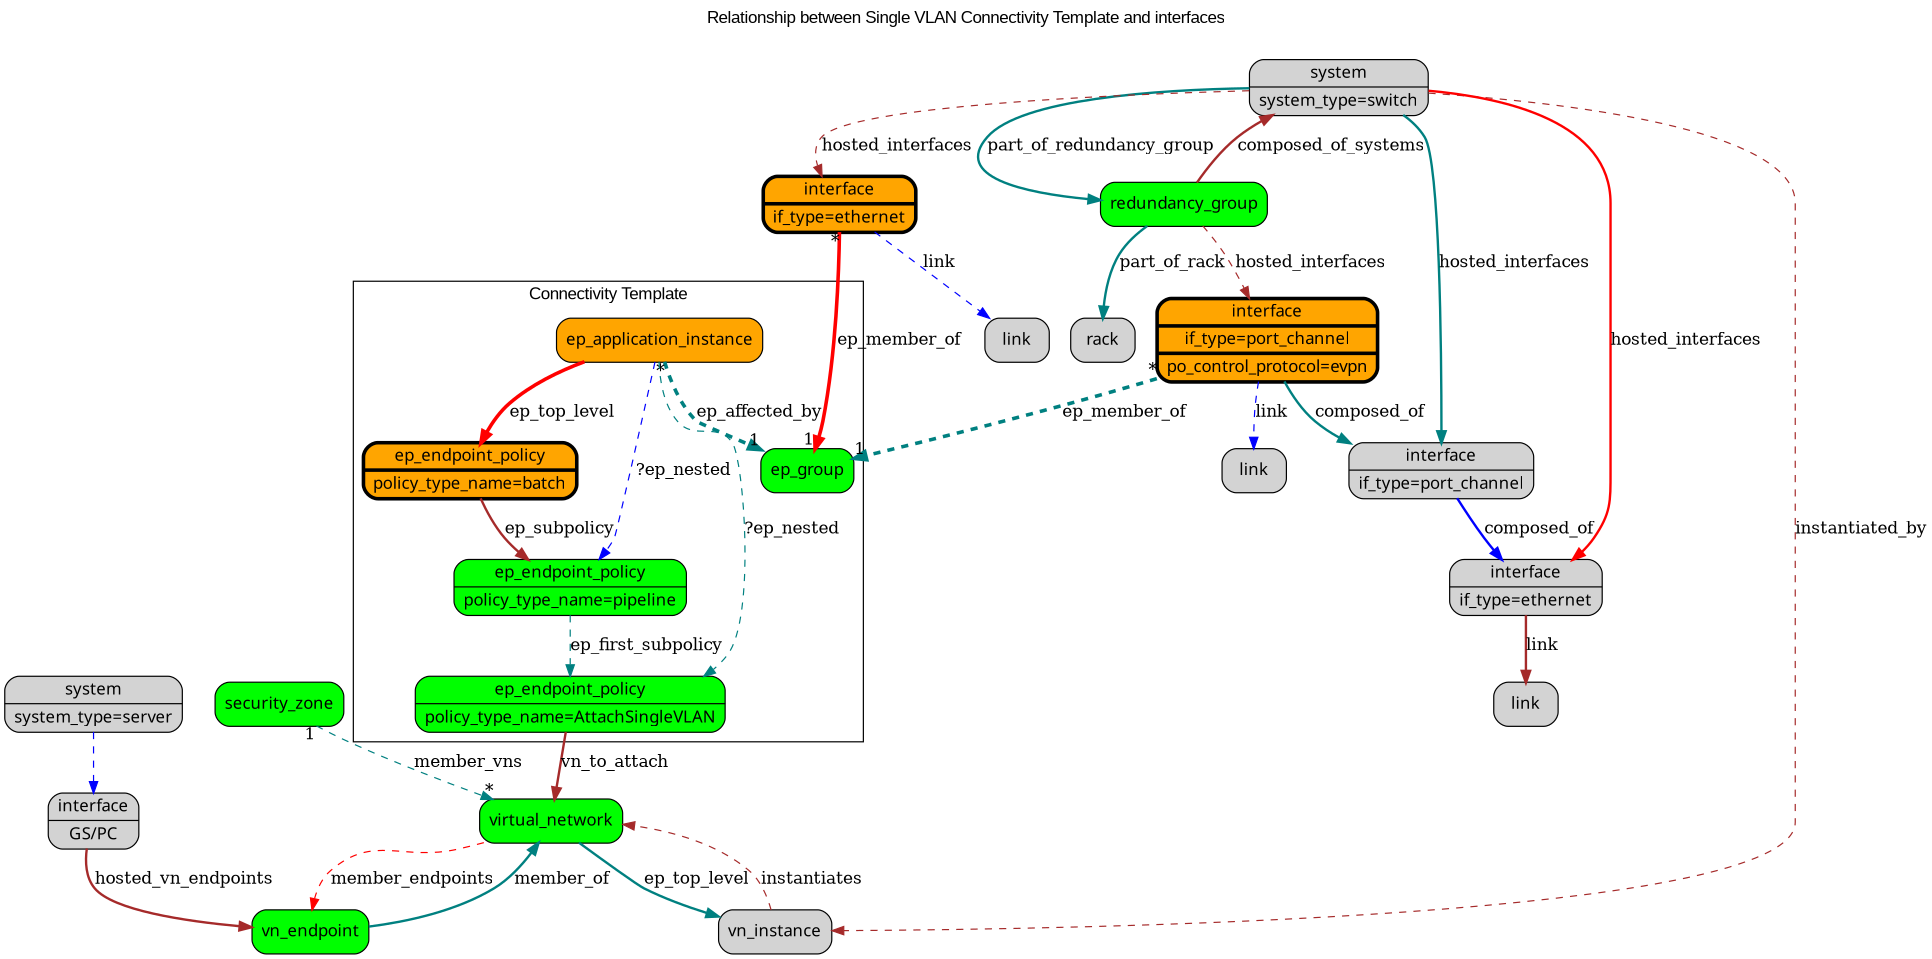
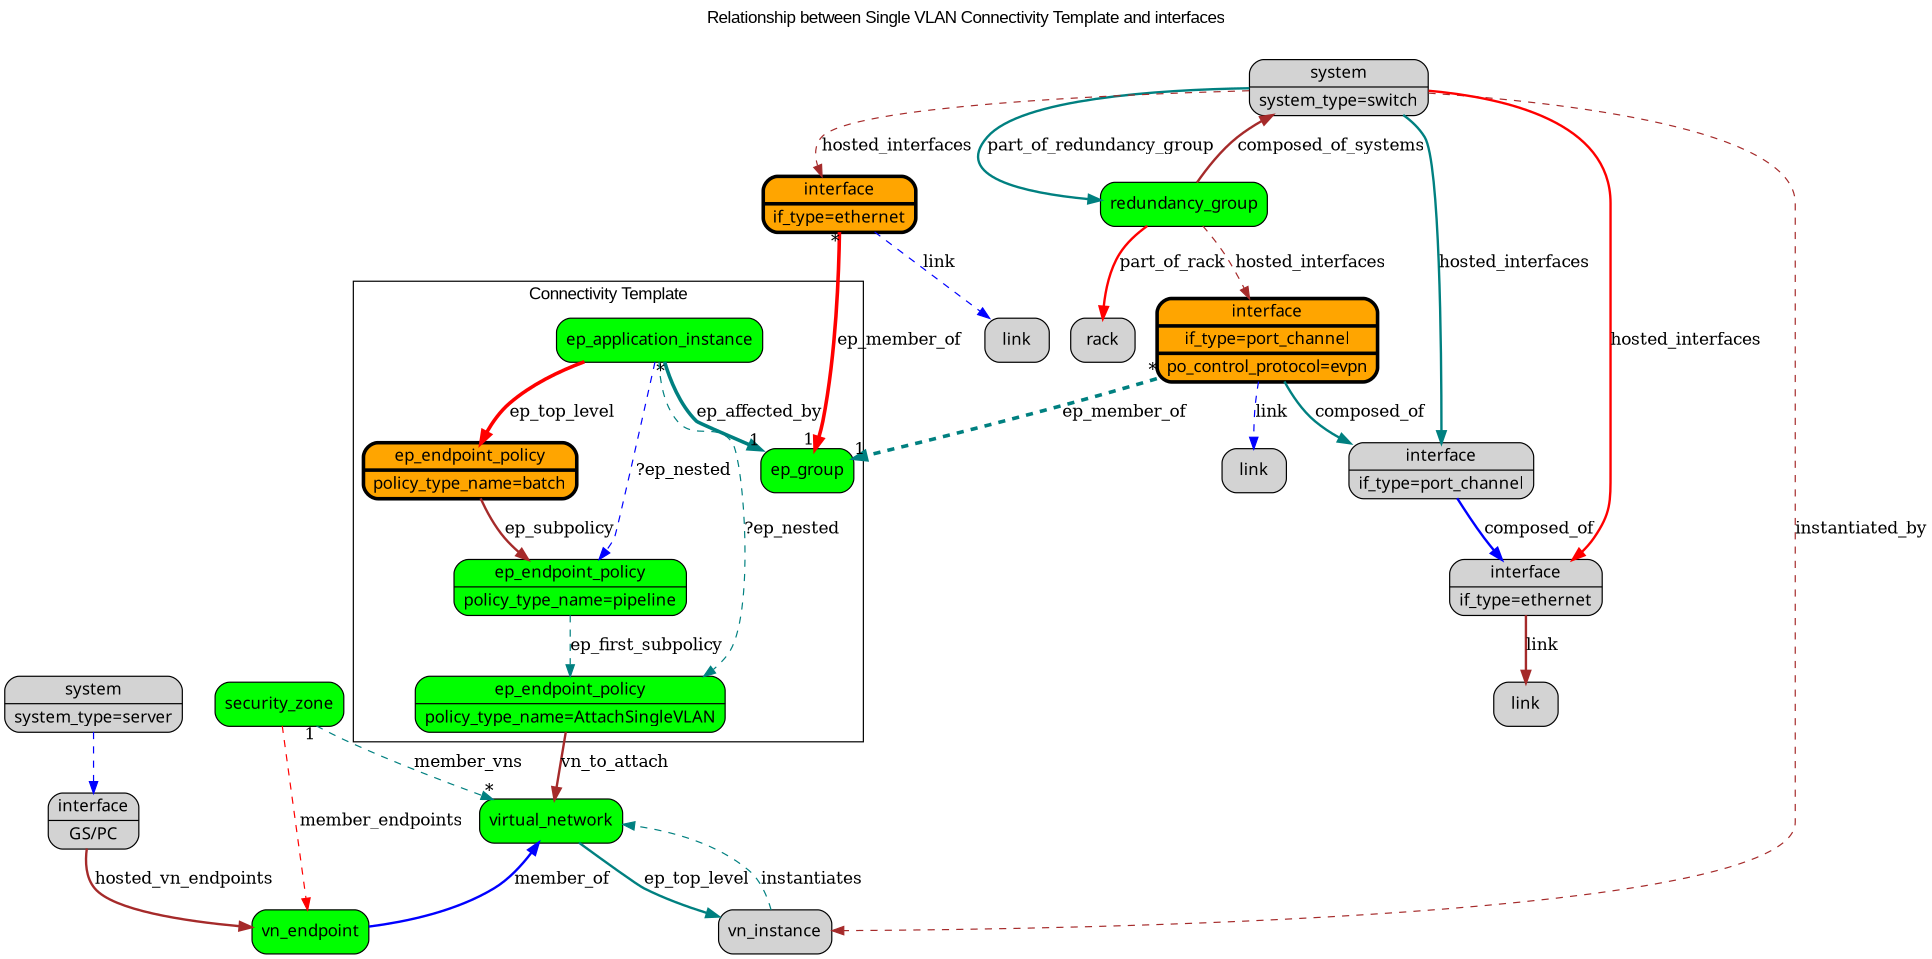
edge "redundancy_group" -> "rack": color teal -> red
node "ep_application_instance": fillcolor orange -> green
edge "ep_application_instance" -> "ep_group": style dashed -> bold
edge "vn_instance" -> "virtual_network": color brown -> teal
edge "virtual_network" -> "vn_endpoint": now "security_zone" -> "vn_endpoint"
edge "vn_endpoint" -> "virtual_network": color teal -> blue
